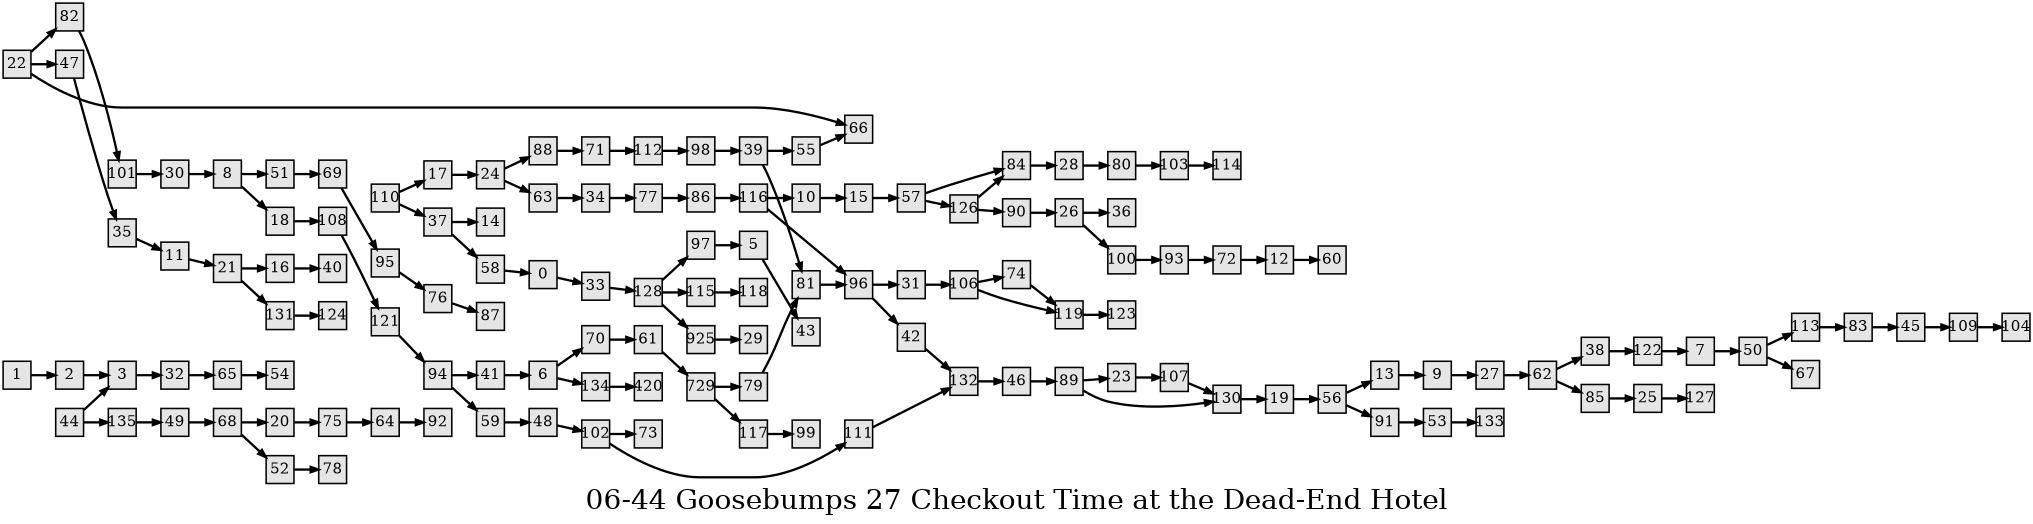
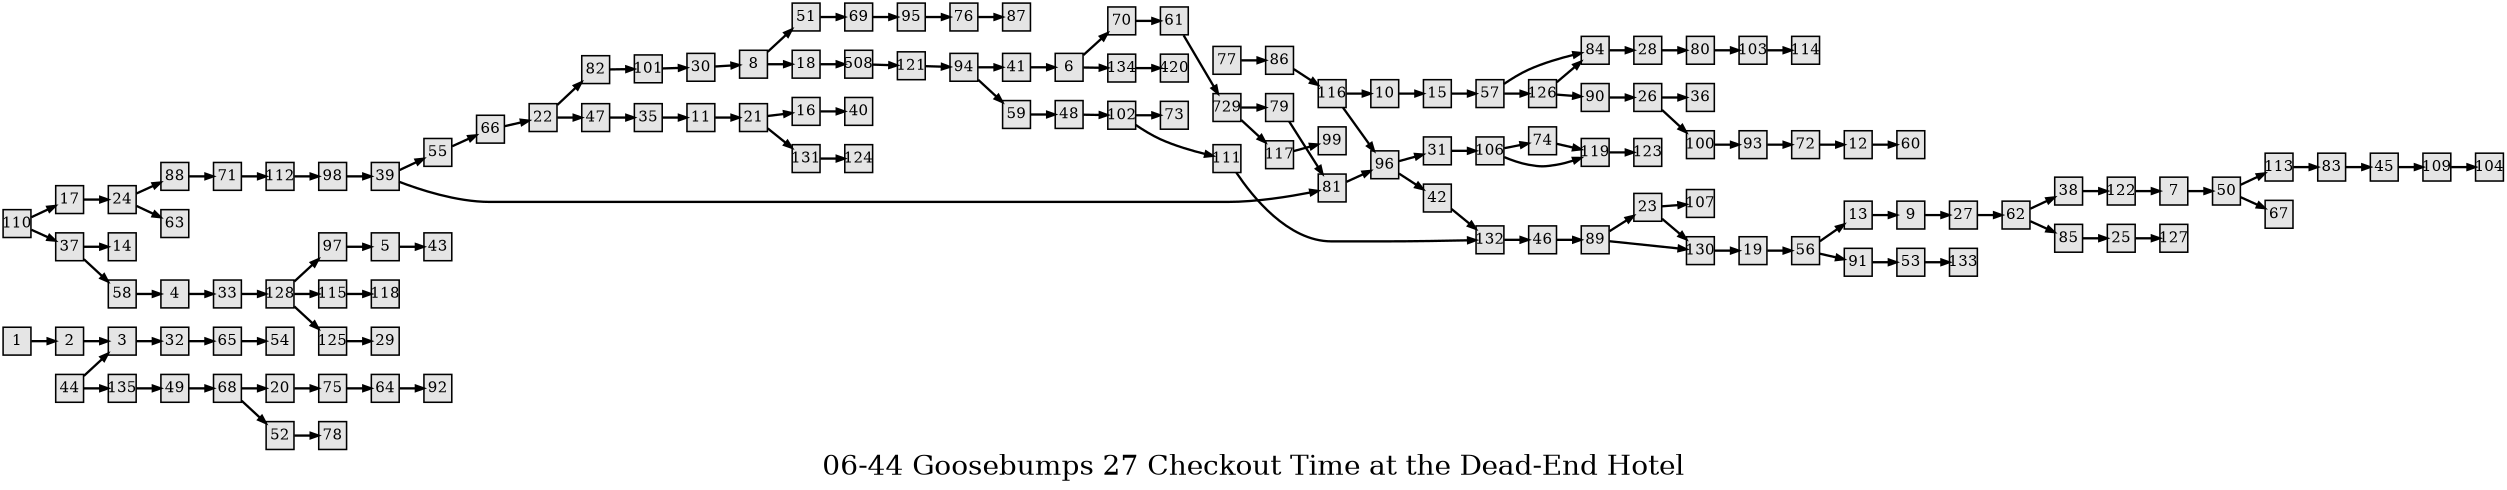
edge "22" -> "66": reversed
node "34": removed
node "108": label "108" -> "508"
node "0": label "0" -> "4"
node "925": label "925" -> "125"
edge "107" -> "130": now "23" -> "130"
